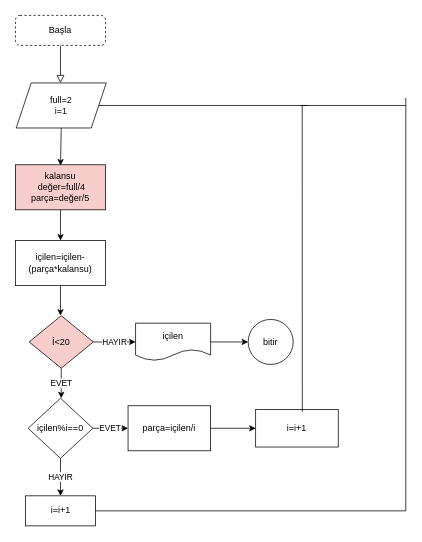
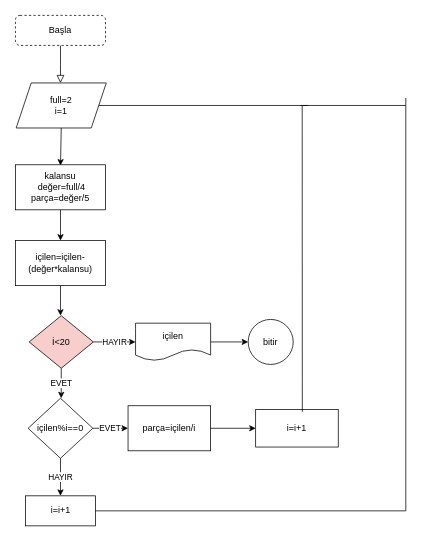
node "kalansu değer=full/4 parça=değer/5": fillcolor #f8cecc -> #ffffff
node "içilen=içilen-(parça*kalansu)": label "içilen=içilen-(parça*kalansu)" -> "içilen=içilen-(değer*kalansu)"
